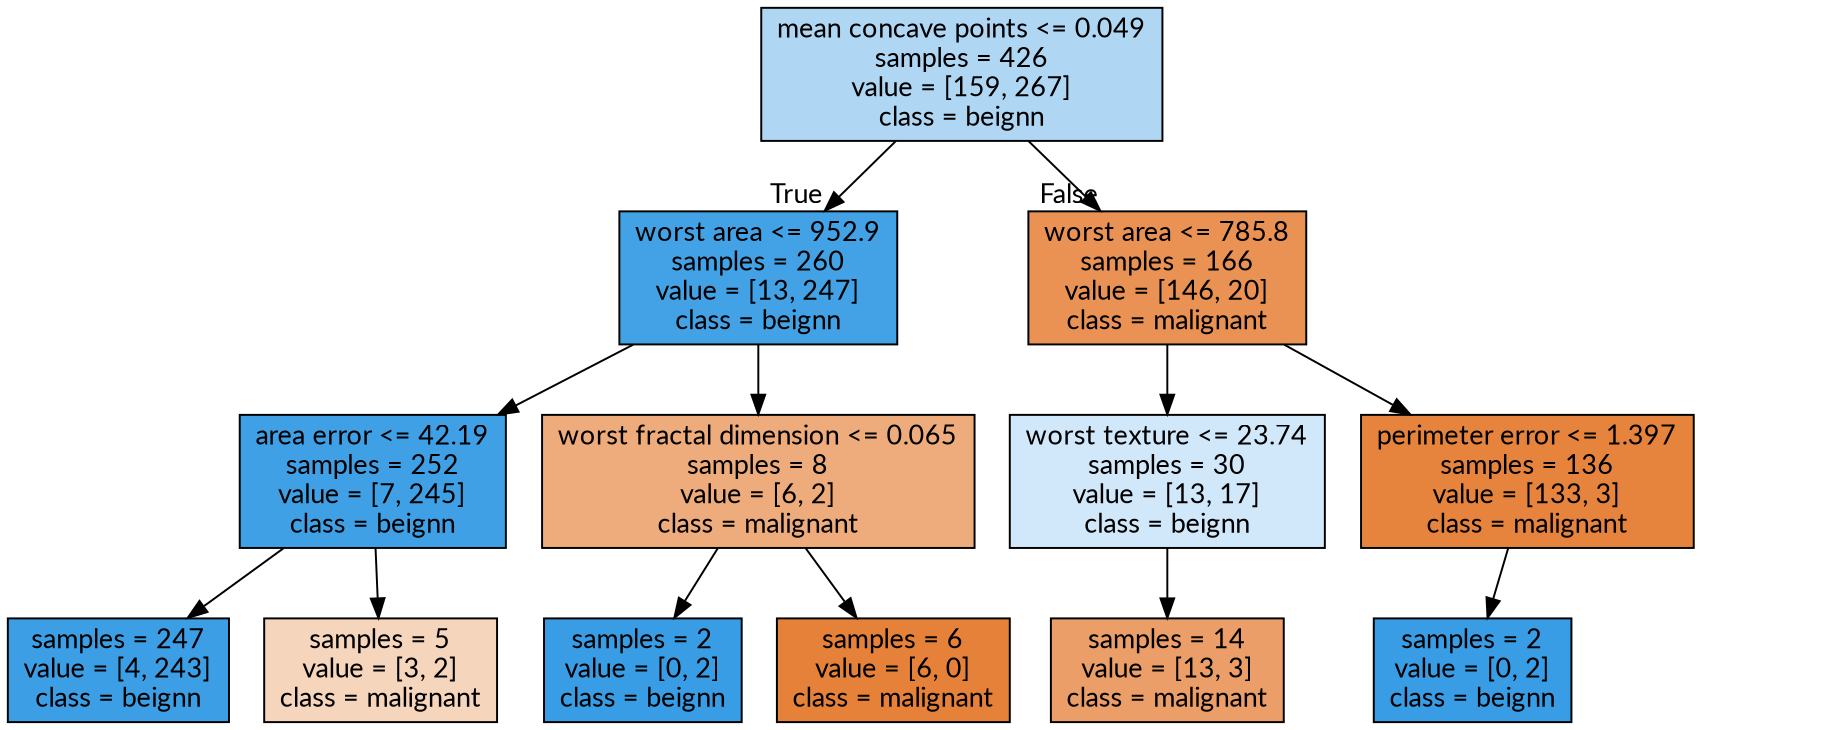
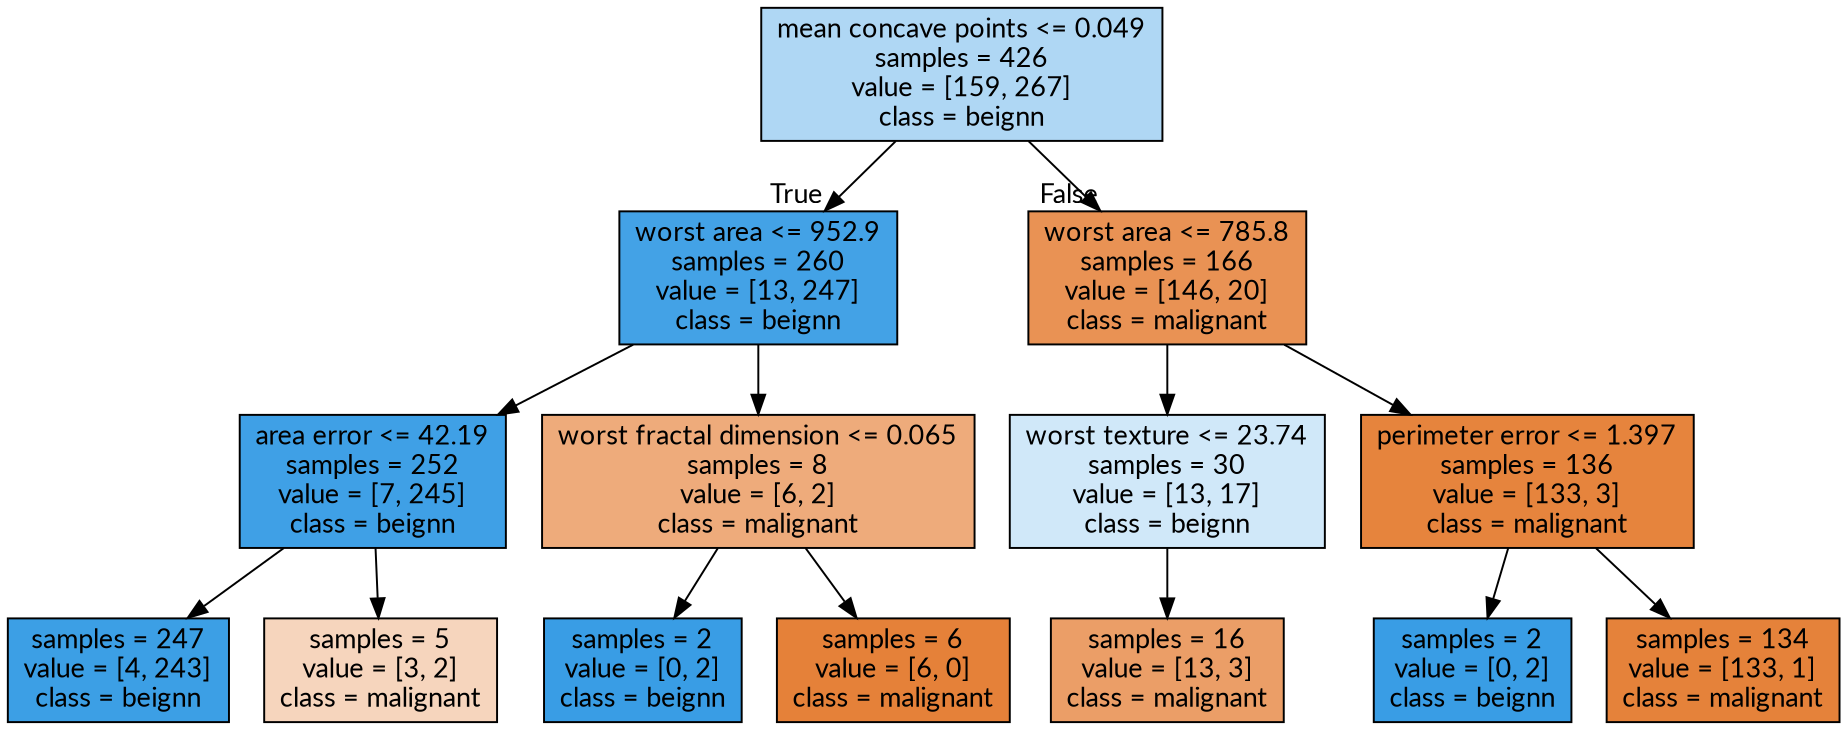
node "samples = 14 value = [13, 3] class = malignant": label "samples = 14 value = [13, 3] class = malignant" -> "samples = 16 value = [13, 3] class = malignant"
node "samples = 134 value = [133, 1] class = malignant": added
